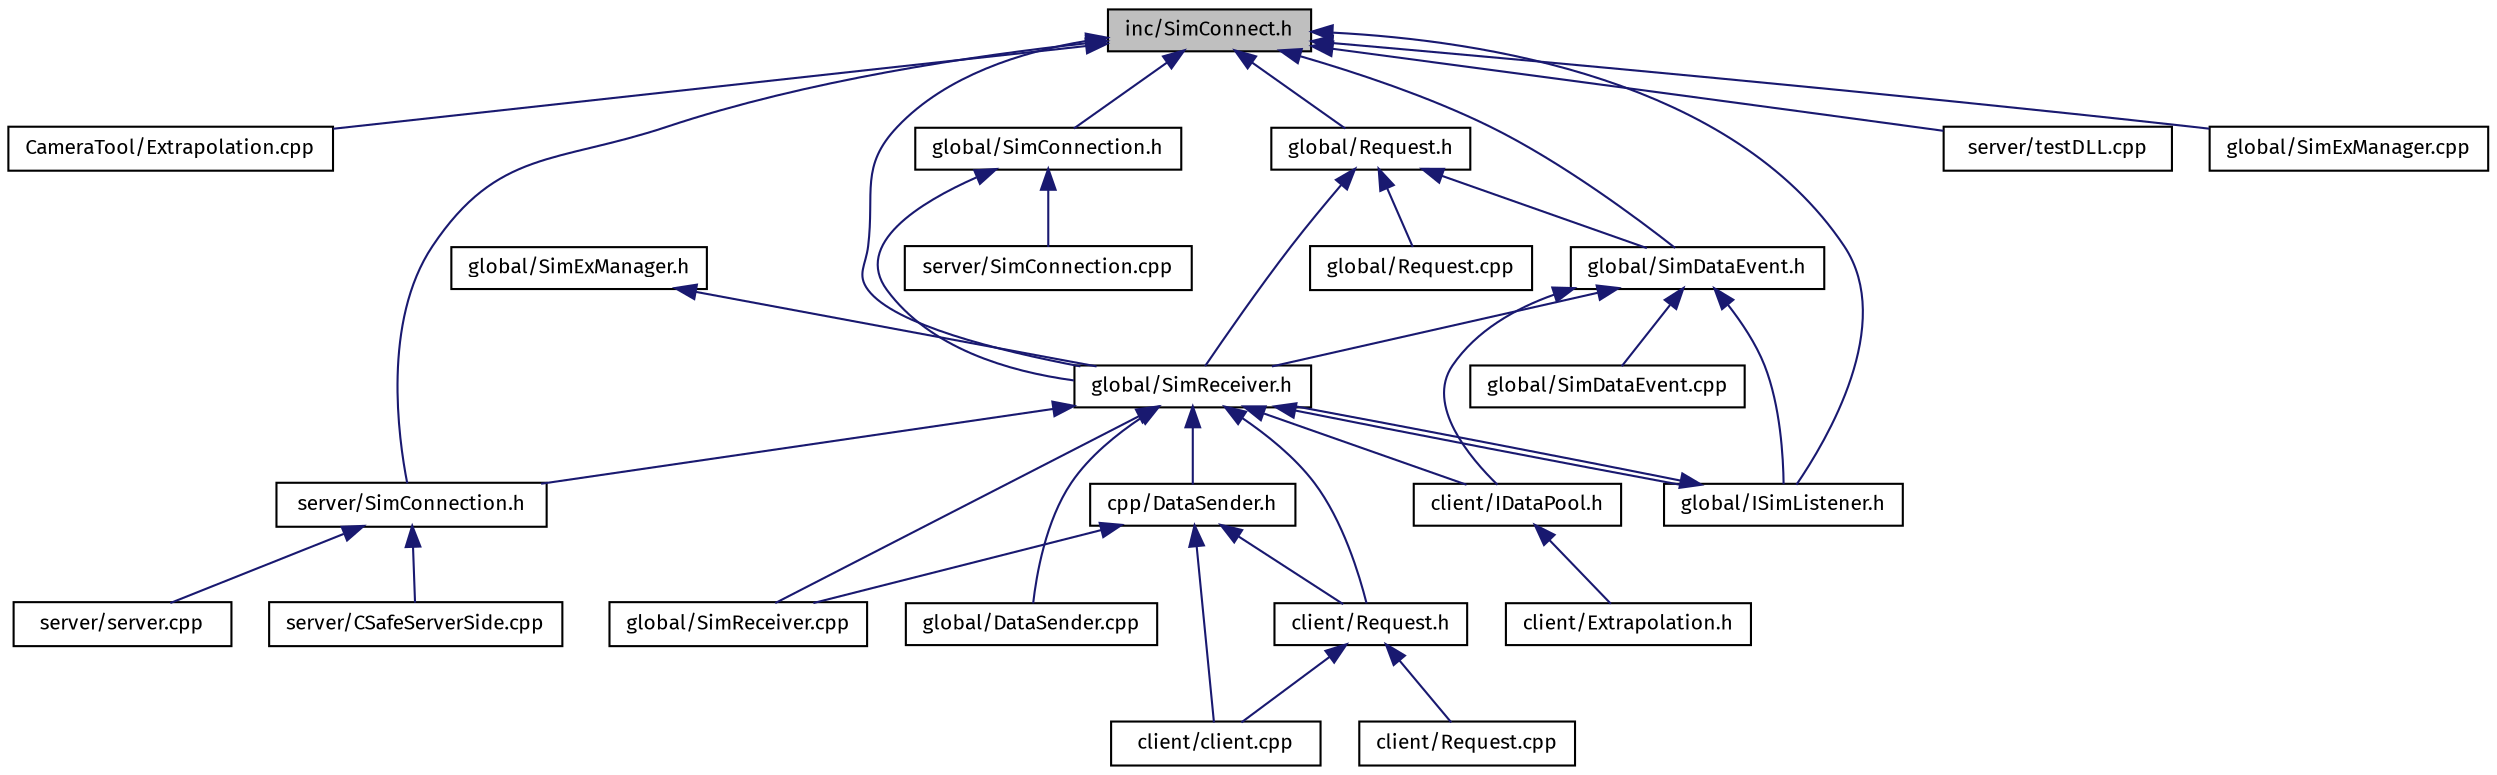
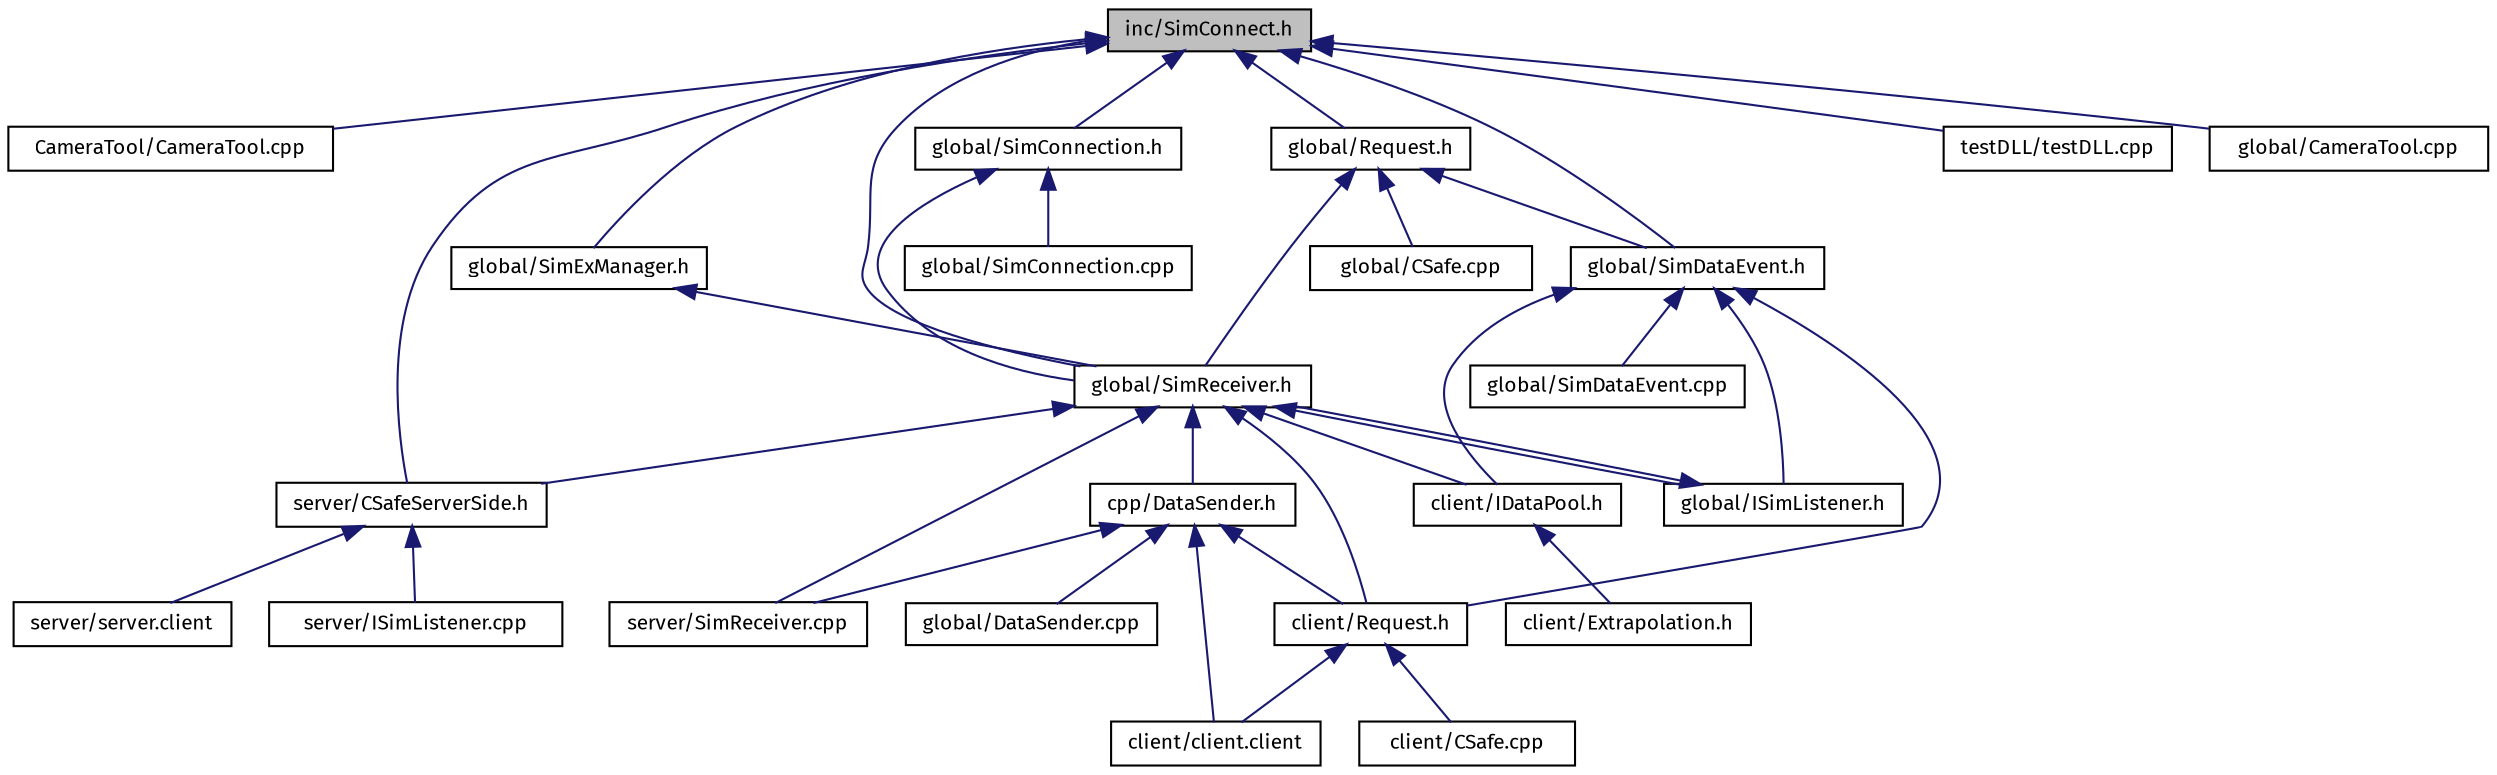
edge "global/ISimListener.h" -> "inc/SimConnect.h": now "global/SimExManager.h" -> "inc/SimConnect.h"
node "CameraTool/Extrapolation.cpp": label "CameraTool/Extrapolation.cpp" -> "CameraTool/CameraTool.cpp"
node "server/testDLL.cpp": label "server/testDLL.cpp" -> "testDLL/testDLL.cpp"
node "global/SimExManager.cpp": label "global/SimExManager.cpp" -> "global/CameraTool.cpp"
node "server/SimConnection.cpp": label "server/SimConnection.cpp" -> "global/SimConnection.cpp"
node "global/Request.cpp": label "global/Request.cpp" -> "global/CSafe.cpp"
edge "global/SimReceiver.h" -> "global/SimDataEvent.h": now "client/Request.h" -> "global/SimDataEvent.h"
edge "global/DataSender.cpp" -> "global/SimReceiver.h": now "global/DataSender.cpp" -> "cpp/DataSender.h"
node "server/SimConnection.h": label "server/SimConnection.h" -> "server/CSafeServerSide.h"
node "server/server.cpp": label "server/server.cpp" -> "server/server.client"
node "server/CSafeServerSide.cpp": label "server/CSafeServerSide.cpp" -> "server/ISimListener.cpp"
node "global/SimReceiver.cpp": label "global/SimReceiver.cpp" -> "server/SimReceiver.cpp"
node "client/client.cpp": label "client/client.cpp" -> "client/client.client"
node "client/Request.cpp": label "client/Request.cpp" -> "client/CSafe.cpp"
